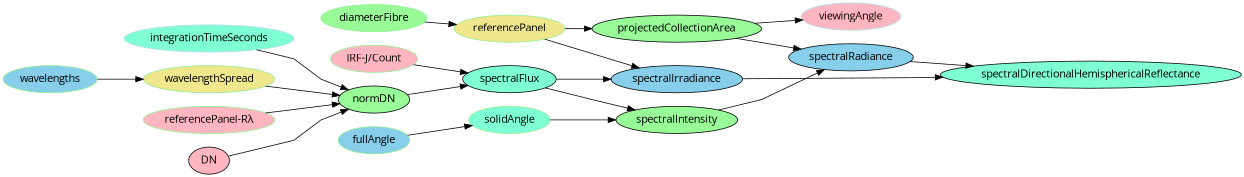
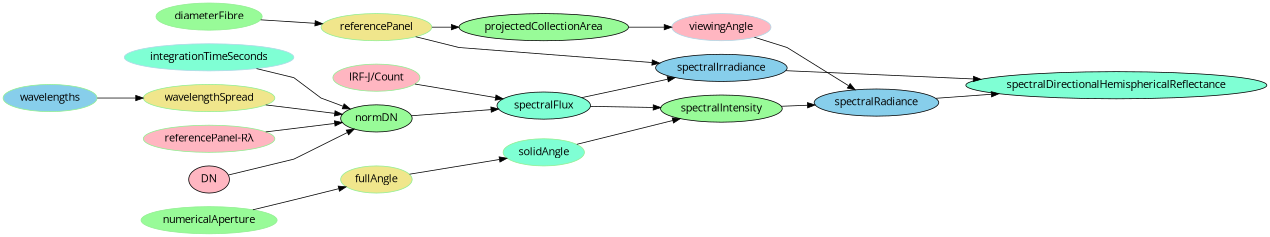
edge "projectedCollectionArea" -> "spectralRadiance": now "viewingAngle" -> "spectralRadiance"
node "fullAngle": fillcolor skyblue -> khaki
node "numericalAperture": added
